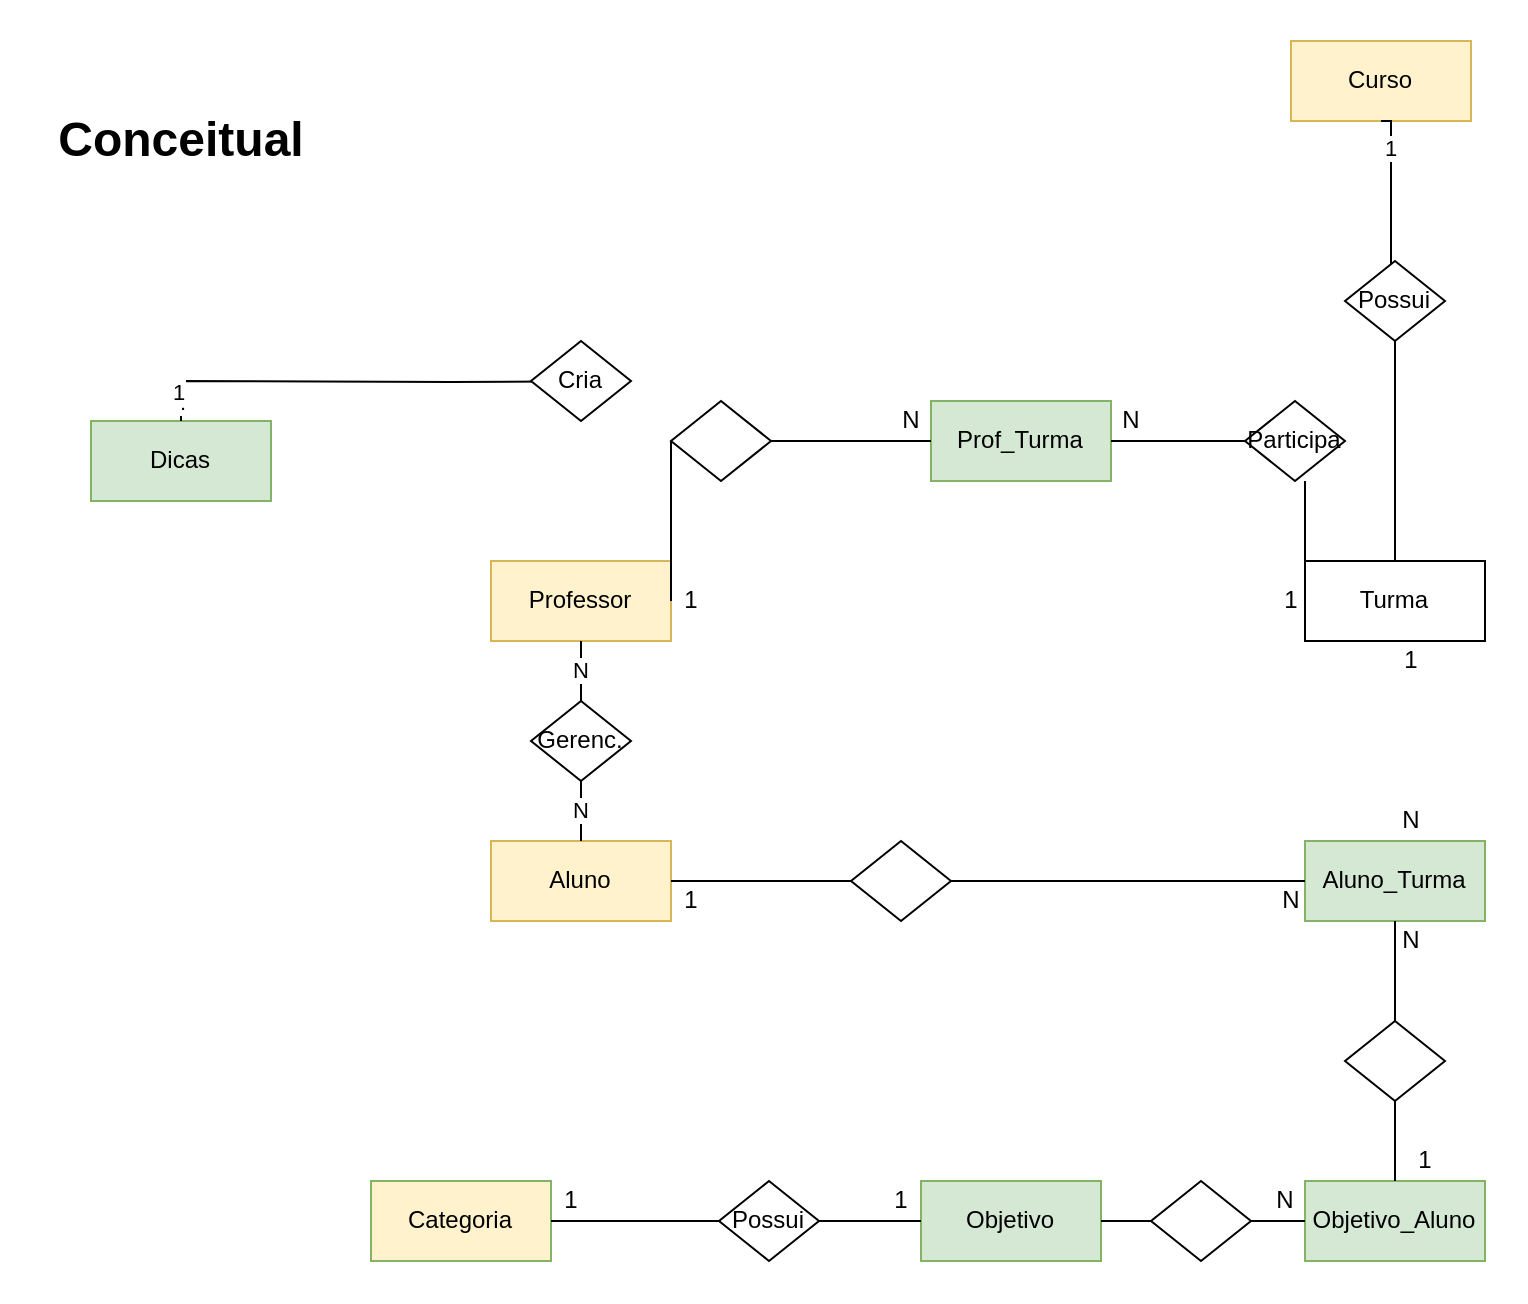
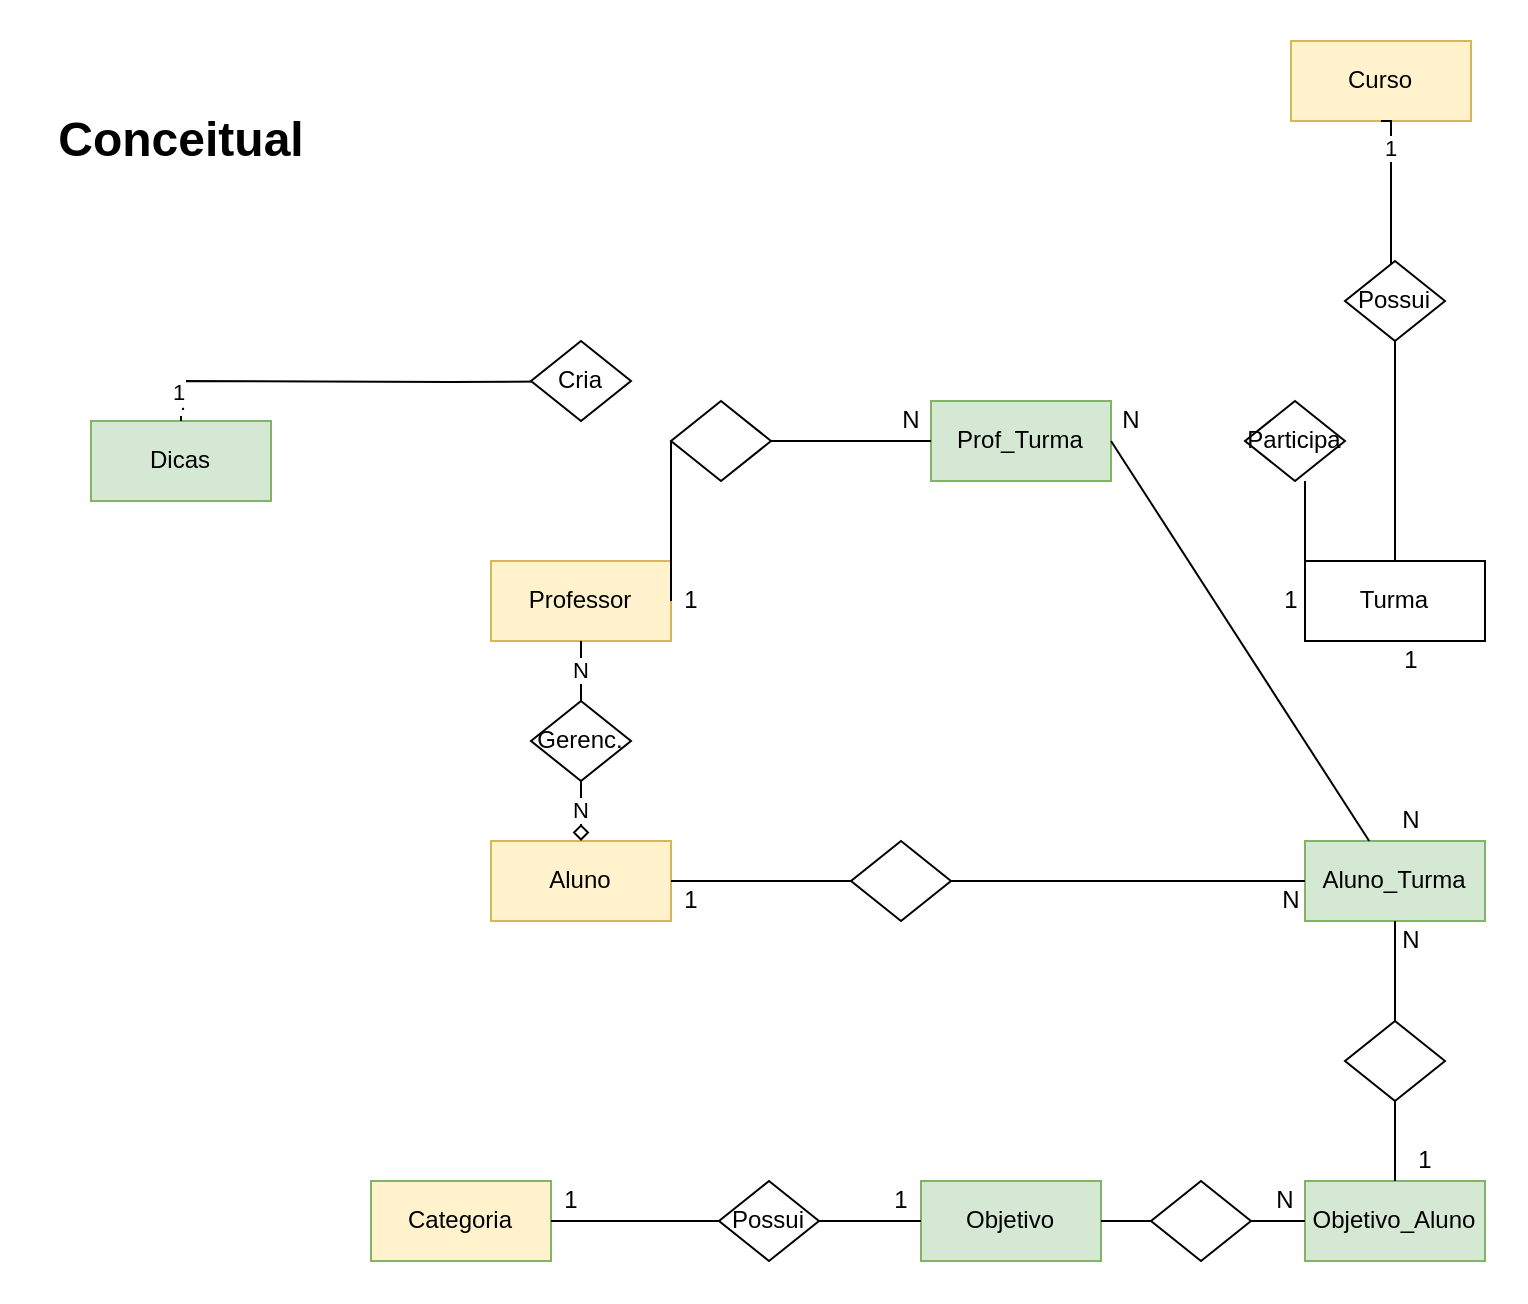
edge "Prof_Turma" -- "Participa": now "Prof_Turma" -- "Aluno_Turma"
edge "Gerenc." -- "Aluno": arrowhead none -> diamond
